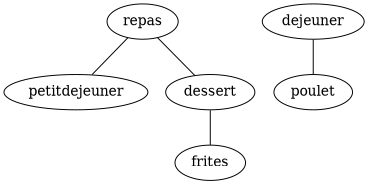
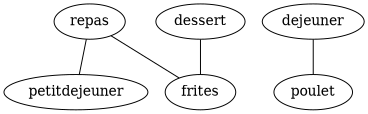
edge "repas" -- "dessert": now "repas" -- "frites"
